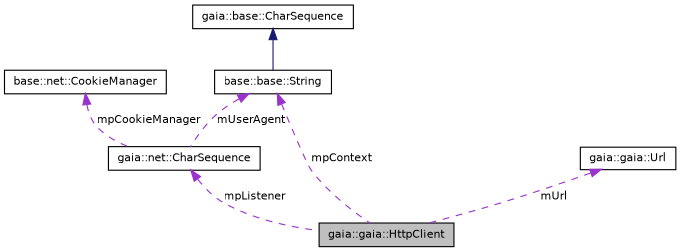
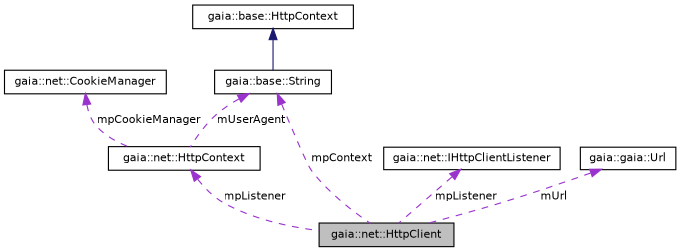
node "gaia::base::CharSequence": label "gaia::base::CharSequence" -> "gaia::base::HttpContext"
node "base::net::CookieManager": label "base::net::CookieManager" -> "gaia::net::CookieManager"
node "base::base::String": label "base::base::String" -> "gaia::base::String"
node "gaia::net::CharSequence": label "gaia::net::CharSequence" -> "gaia::net::HttpContext"
node "gaia::net::IHttpClientListener": added
node "gaia::gaia::HttpClient": label "gaia::gaia::HttpClient" -> "gaia::net::HttpClient"
